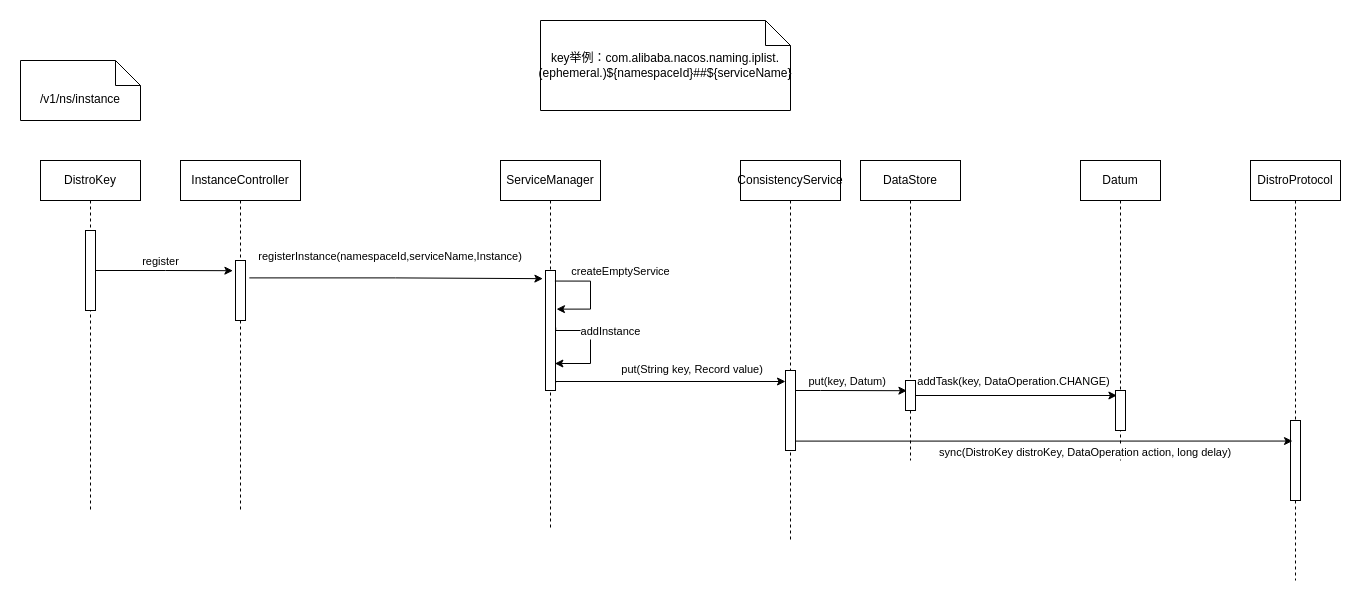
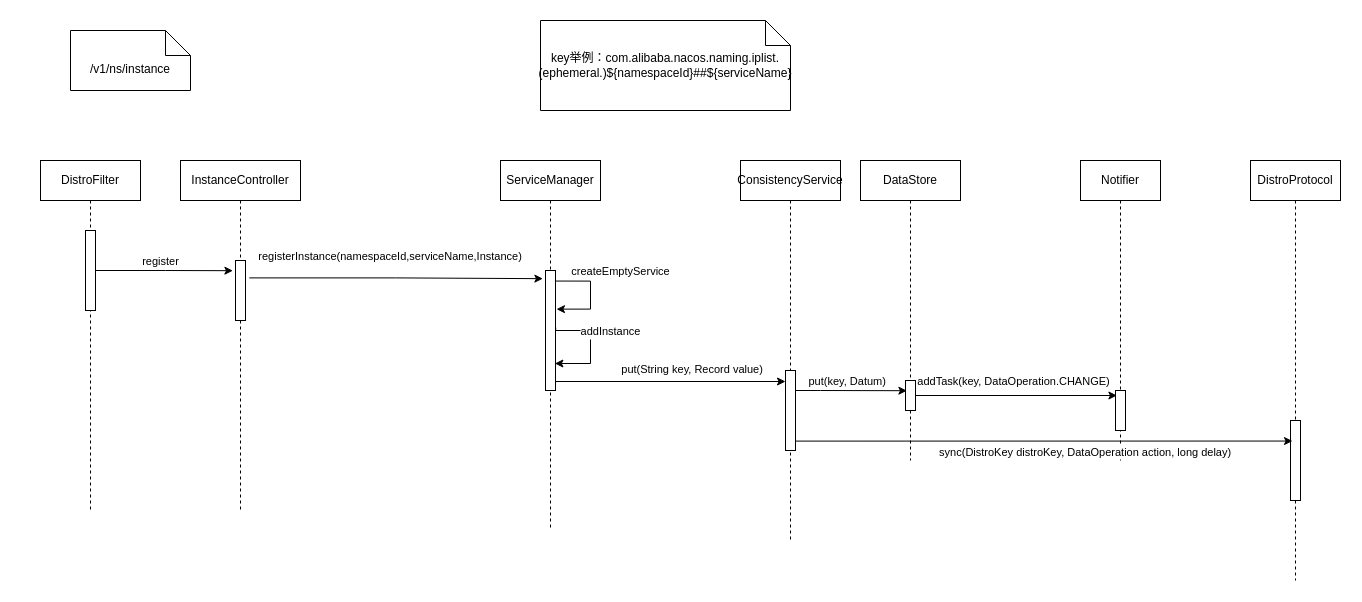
node "/v1/ns/instance": moved (81, 91) -> (131, 61)
node "DistroKey": label "DistroKey" -> "DistroFilter"
node "Datum": label "Datum" -> "Notifier"
